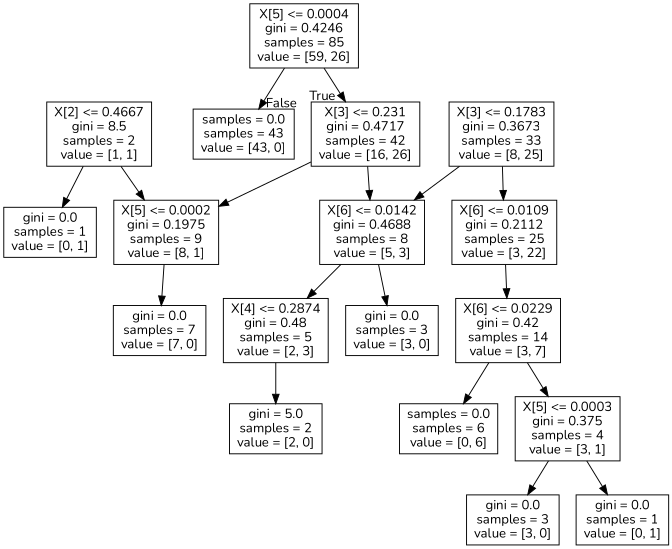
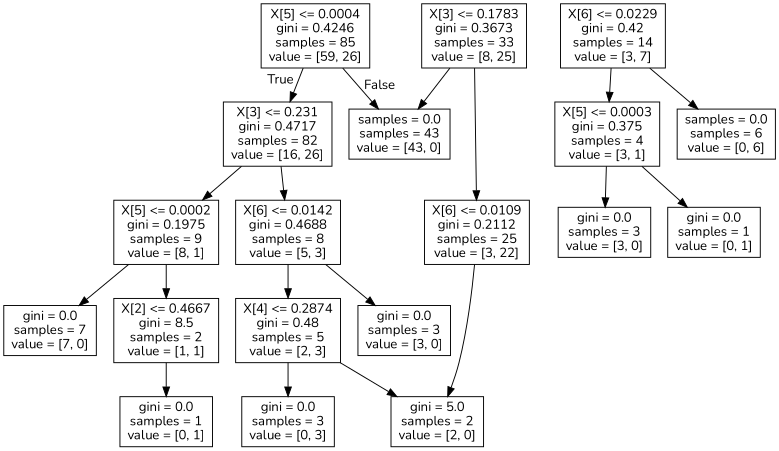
node "X[3] <= 0.231 gini = 0.4717 samples = 42 value = [16, 26]": label "X[3] <= 0.231 gini = 0.4717 samples = 42 value = [16, 26]" -> "X[3] <= 0.231 gini = 0.4717 samples = 82 value = [16, 26]"
edge "X[2] <= 0.4667 gini = 8.5 samples = 2 value = [1, 1]" -> "X[5] <= 0.0002 gini = 0.1975 samples = 9 value = [8, 1]": reversed
edge "X[3] <= 0.1783 gini = 0.3673 samples = 33 value = [8, 25]" -> "X[6] <= 0.0142 gini = 0.4688 samples = 8 value = [5, 3]": now "X[3] <= 0.1783 gini = 0.3673 samples = 33 value = [8, 25]" -> "samples = 0.0 samples = 43 value = [43, 0]"
edge "X[6] <= 0.0109 gini = 0.2112 samples = 25 value = [3, 22]" -> "X[6] <= 0.0229 gini = 0.42 samples = 14 value = [3, 7]": now "X[6] <= 0.0109 gini = 0.2112 samples = 25 value = [3, 22]" -> "gini = 5.0 samples = 2 value = [2, 0]"
node "gini = 0.0 samples = 3 value = [0, 3]": added
